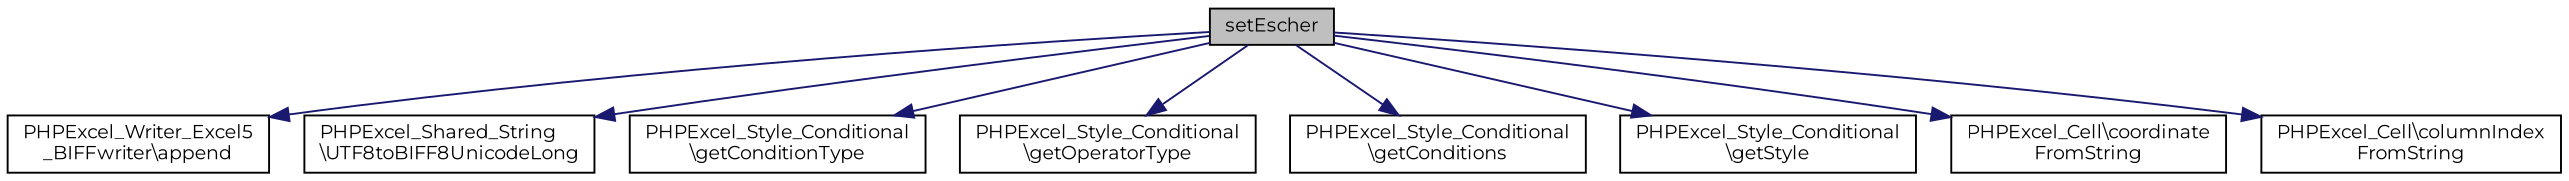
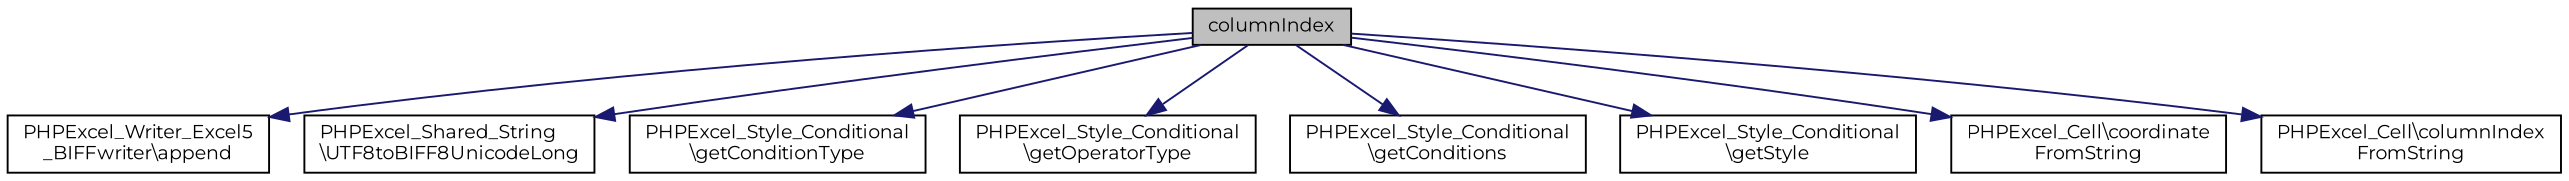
node "setEscher": label "setEscher" -> "columnIndex"
